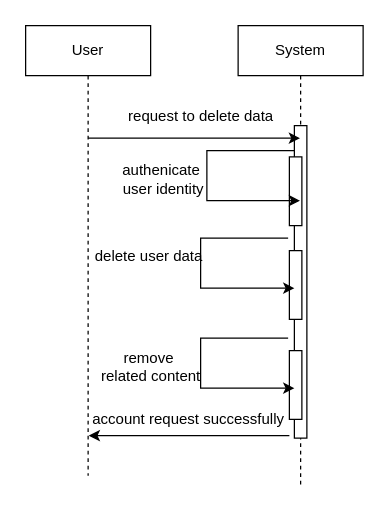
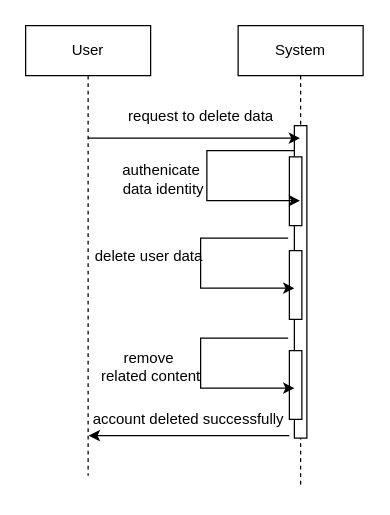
node "authenicate user identity": label "authenicate user identity" -> "authenicate data identity"
node "account request successfully": label "account request successfully" -> "account deleted successfully"
